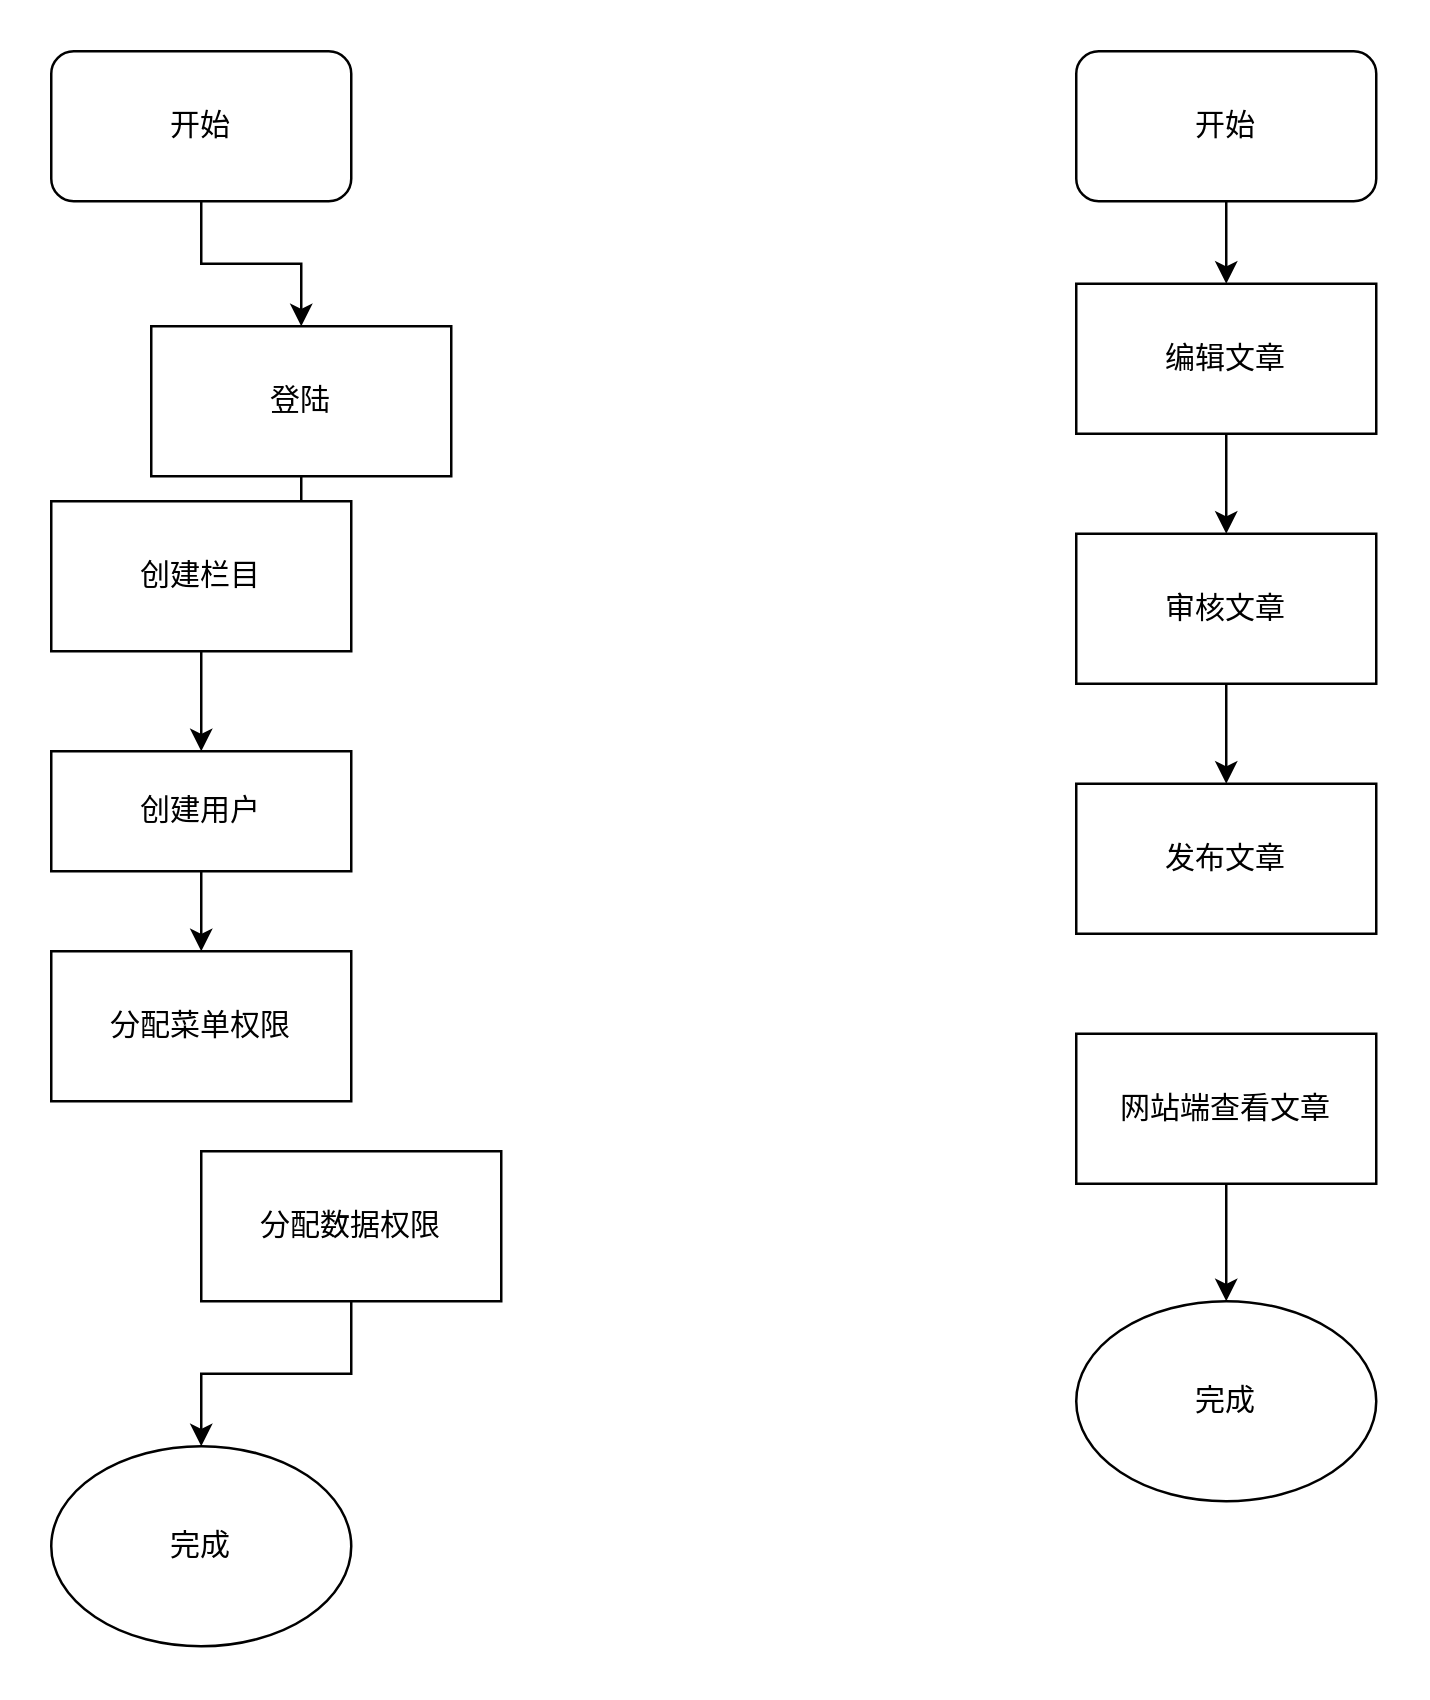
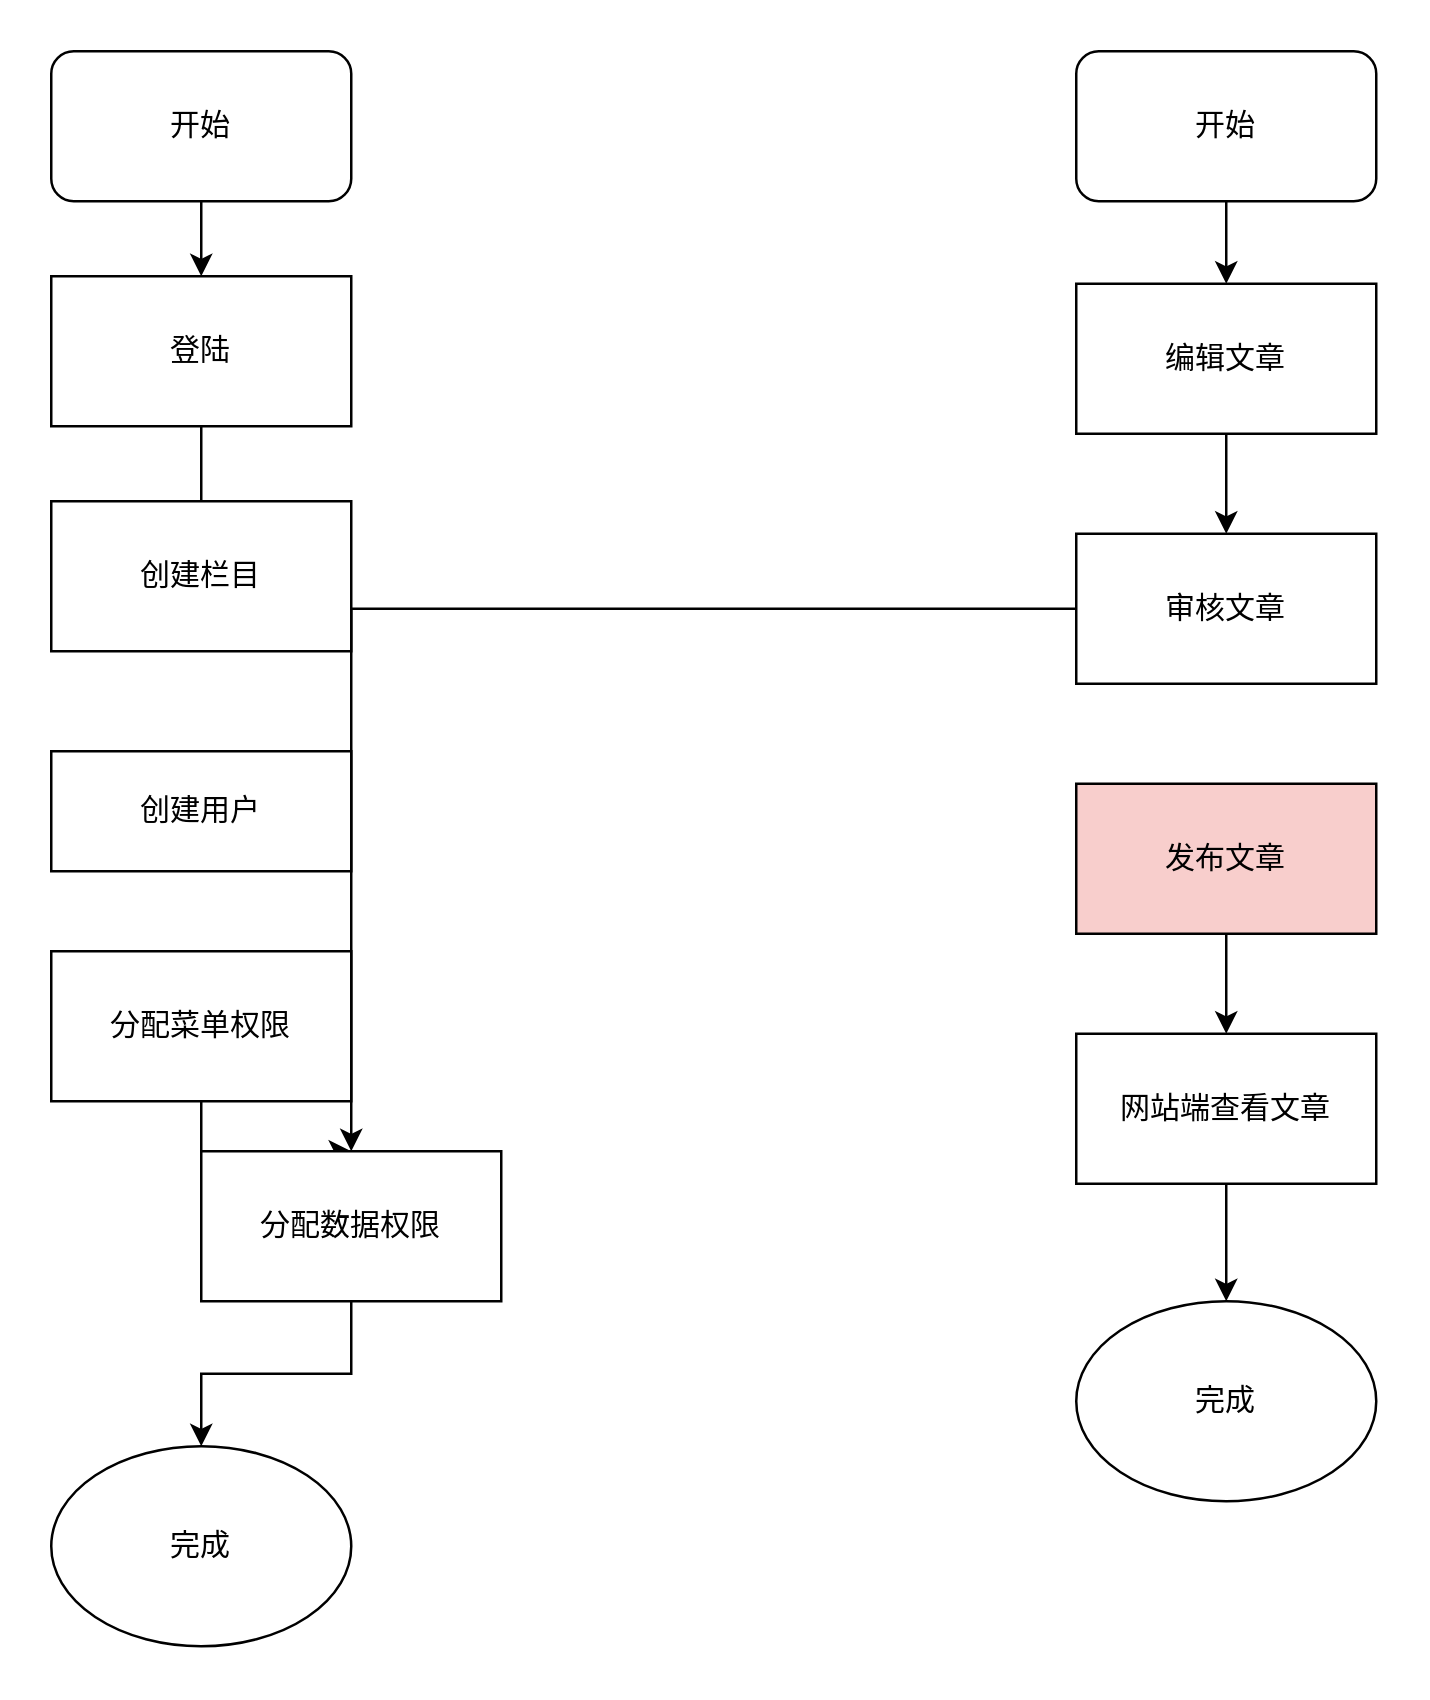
node "登陆": moved (301, 401) -> (201, 351)
edge "创建栏目" -> "创建用户": removed
edge "审核文章" -> "发布文章": now "审核文章" -> "分配数据权限"
node "发布文章": fillcolor #ffffff -> #f8cecc
edge "创建用户" -> "分配菜单权限": removed
edge "发布文章" -> "网站端查看文章": added
edge "分配菜单权限" -> "分配数据权限": added
